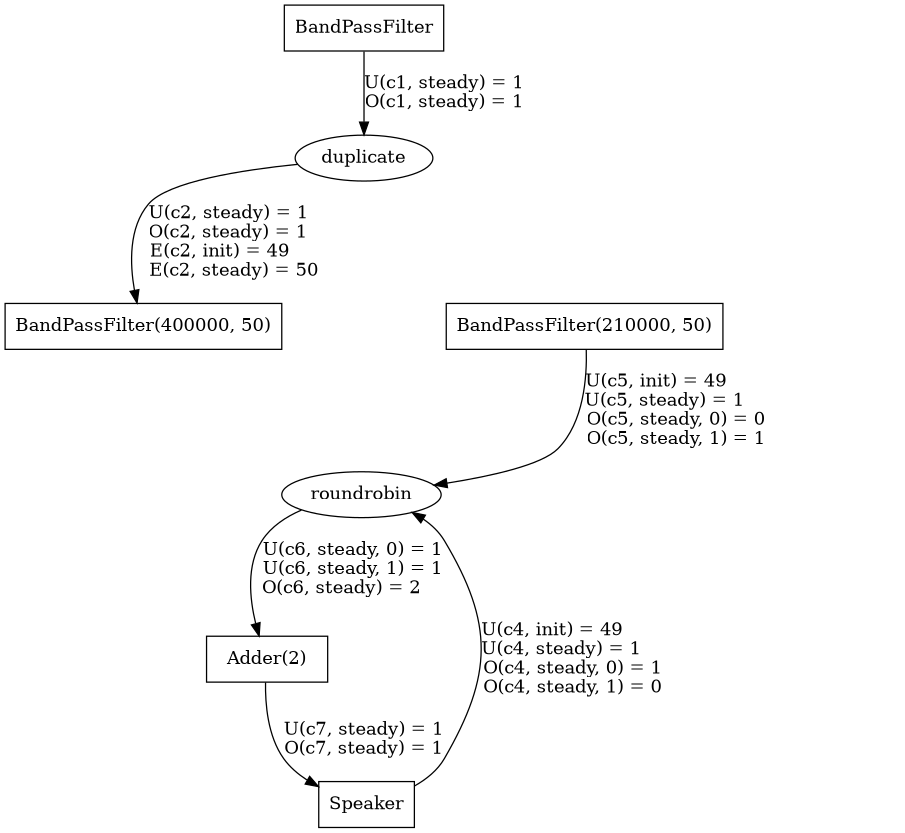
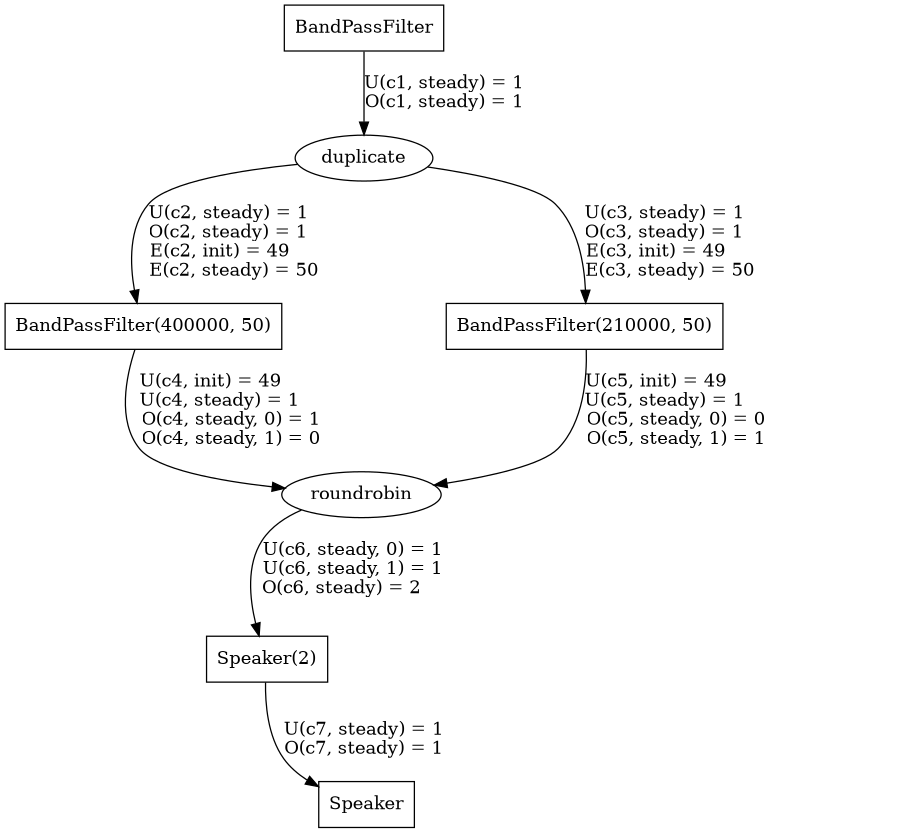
edge "duplicate" -> "BandPassFilter(210000, 50)": added, label "U(c3, steady) = 1 O(c3, steady) = 1 E(c3, init) = 49 E(c3, steady) = 50"
edge "Speaker" -> "roundrobin": now "BandPassFilter(400000, 50)" -> "roundrobin"
node "Adder(2)": label "Adder(2)" -> "Speaker(2)"
